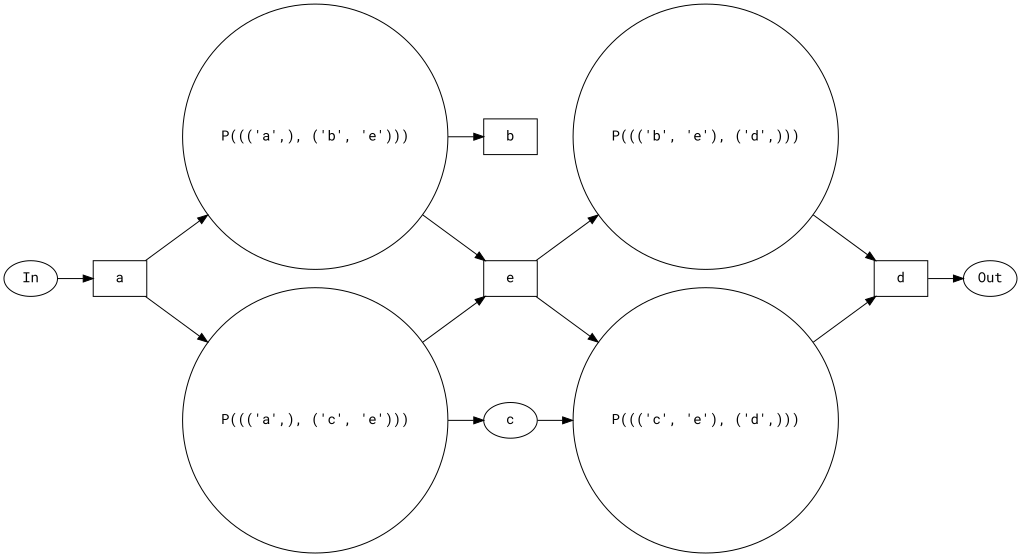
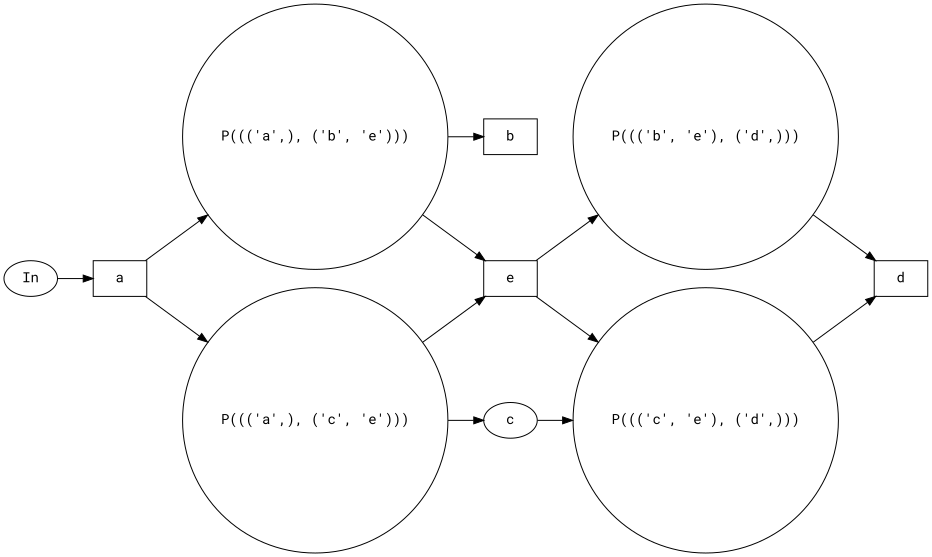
node "Out": removed
